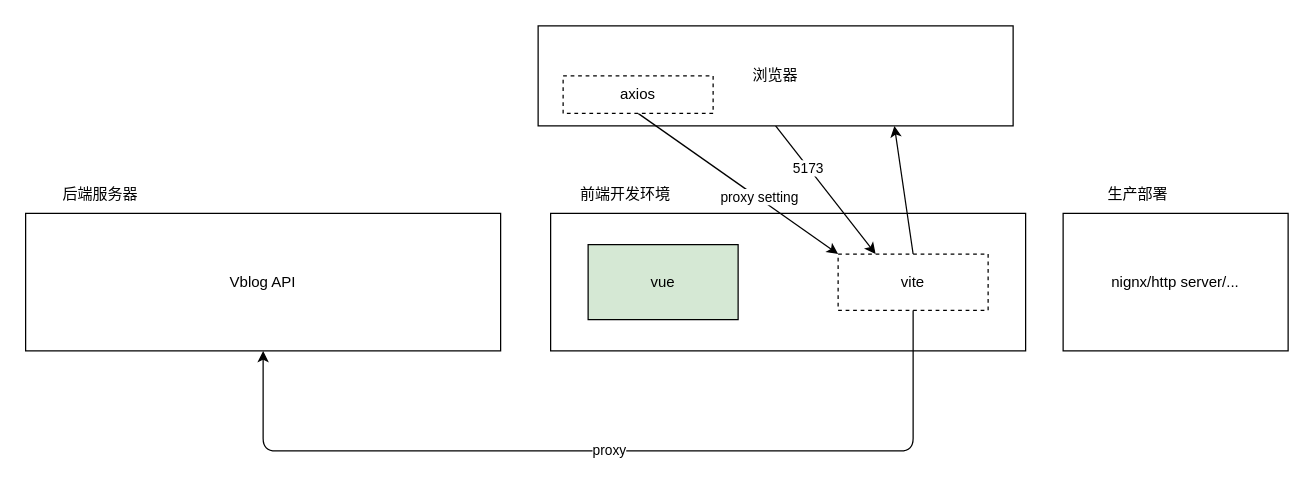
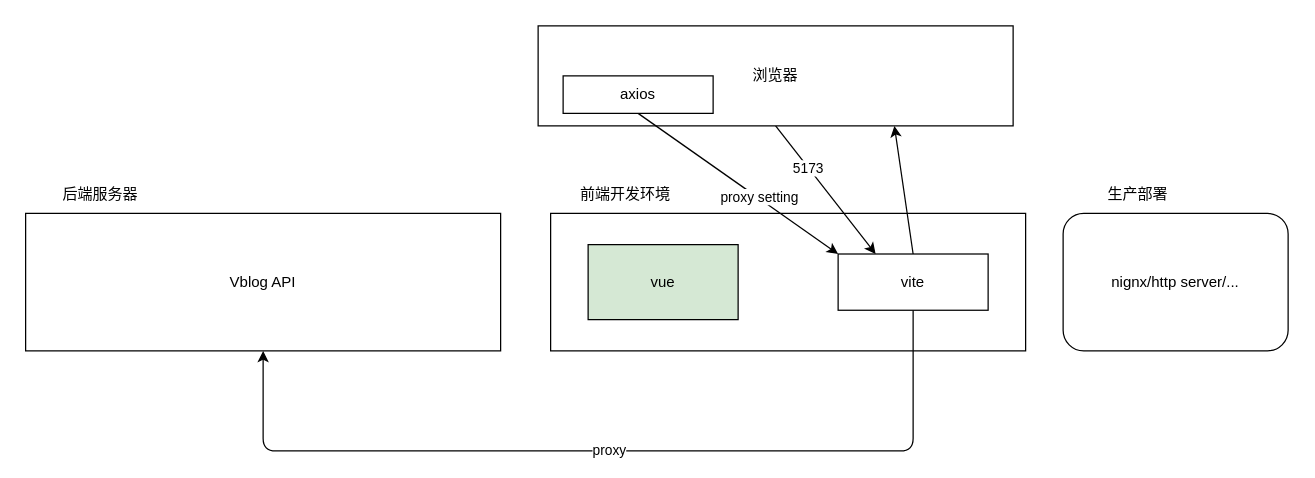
node "axios": style dashed -> solid
node "vite": style dashed -> solid
node "nignx/http server/...": shape rectangle -> rounded rectangle
